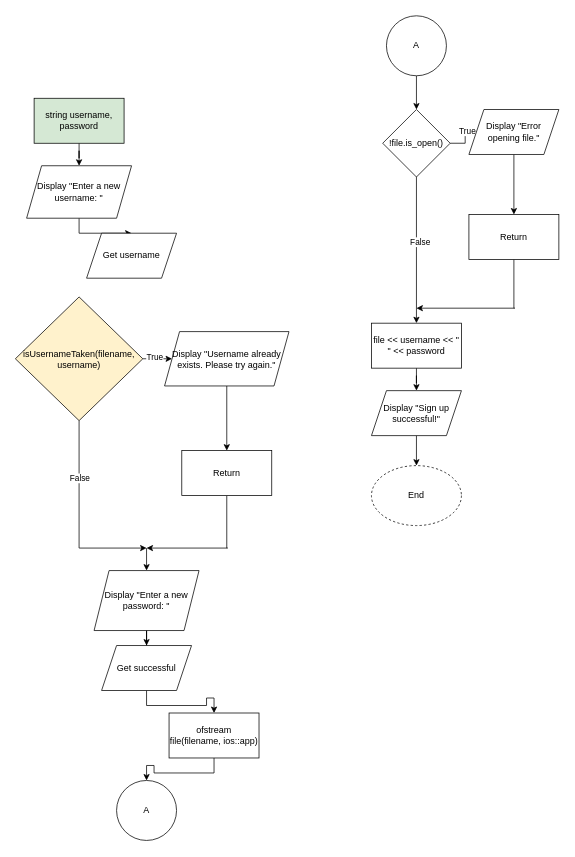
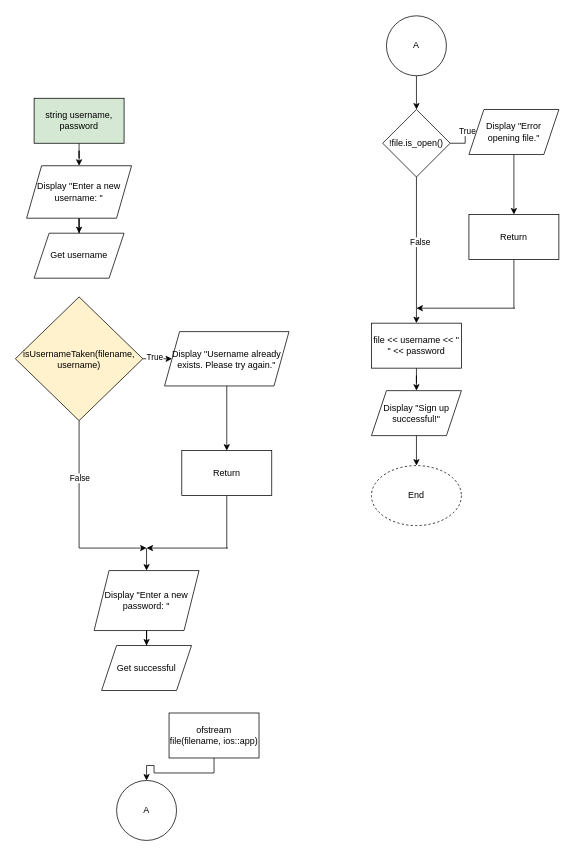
node "Get username": moved (132, 255) -> (79, 255)
edge "Get successful" -> "ofstream file(filename, ios::app)": removed
